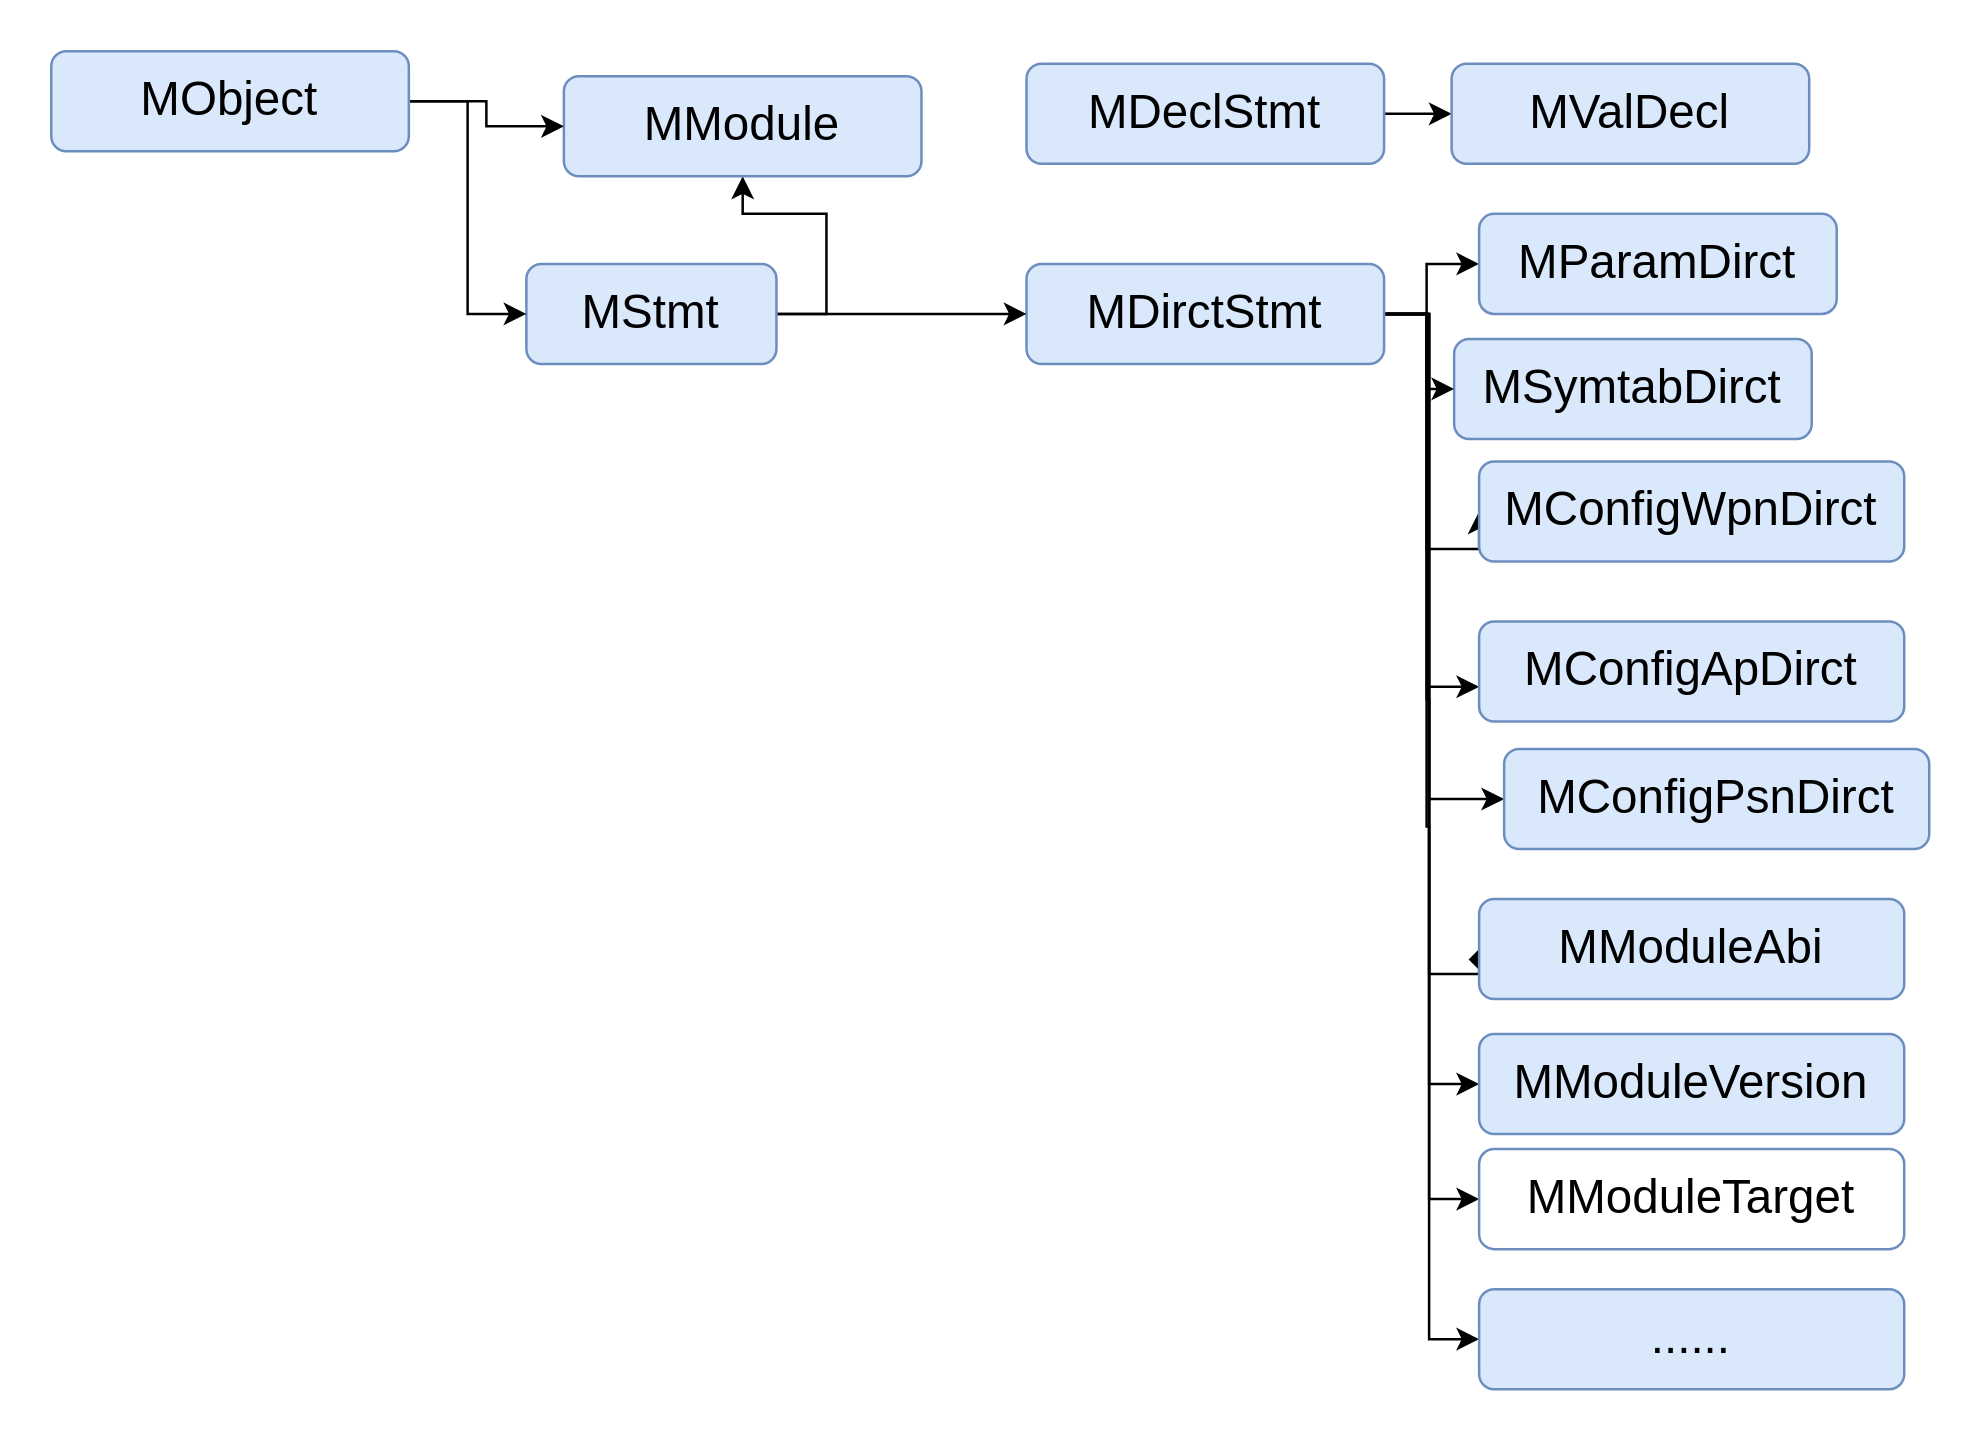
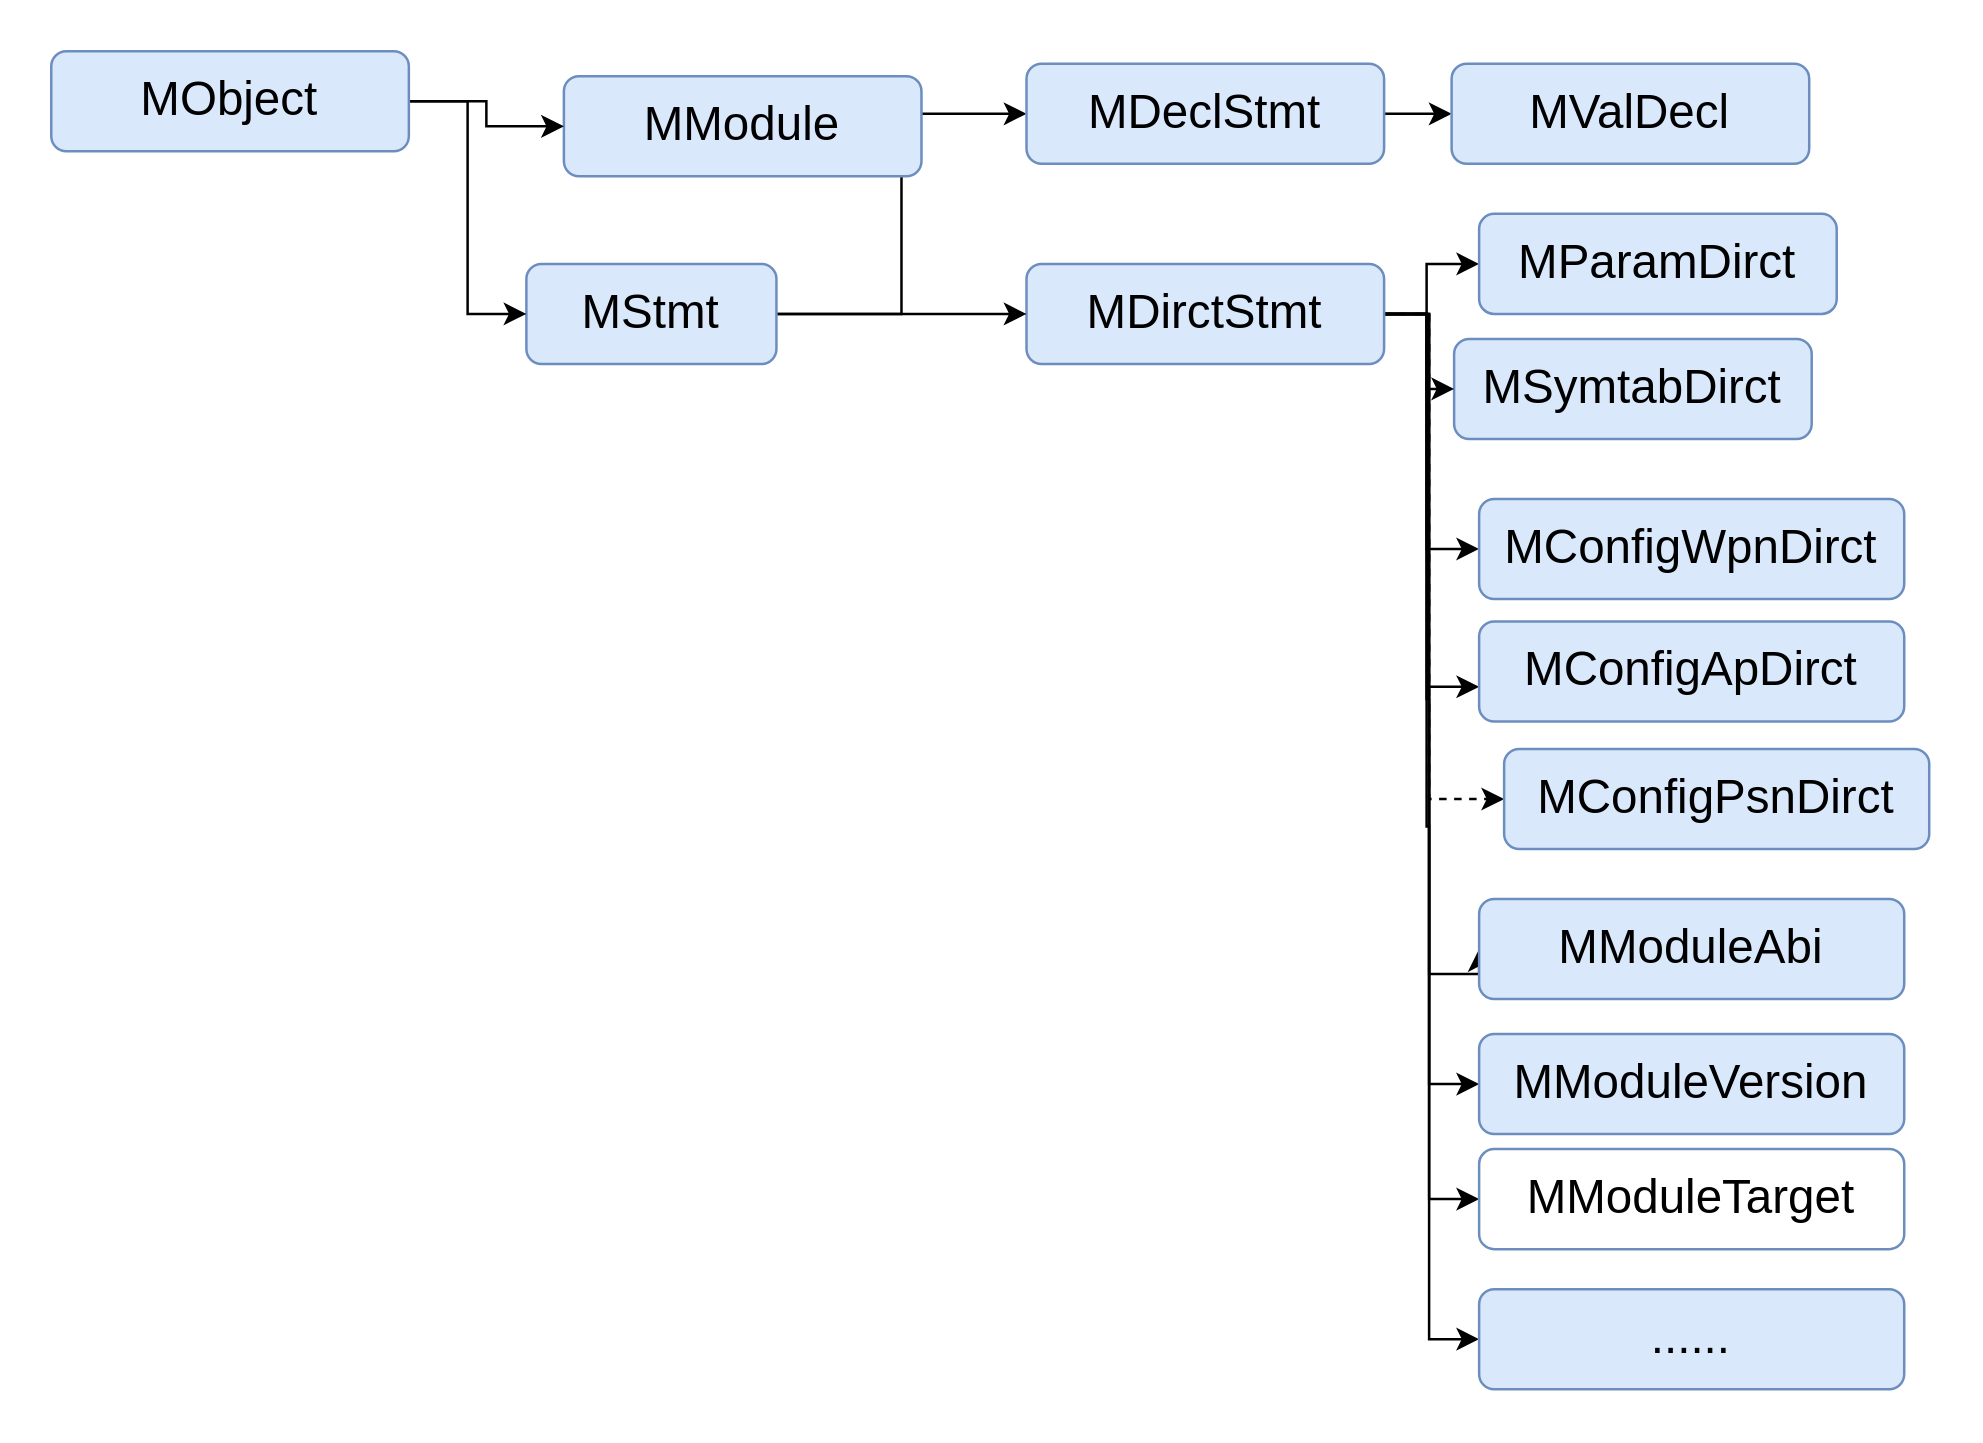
edge "MStmt" -> "MModule": now "MStmt" -> "MDeclStmt"
node "MConfigWpnDirct": moved (1691, 511) -> (1691, 549)
edge "MDirctStmt" -> "MConfigPsnDirct": style solid -> dashed
edge "MDirctStmt" -> "MModuleAbi": arrowhead diamond -> classic
